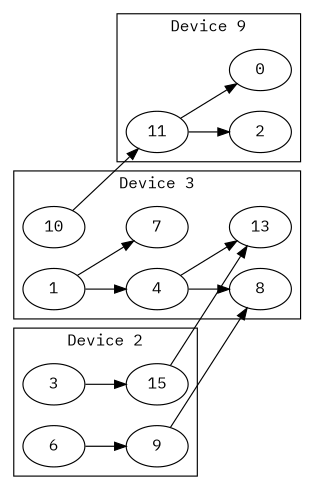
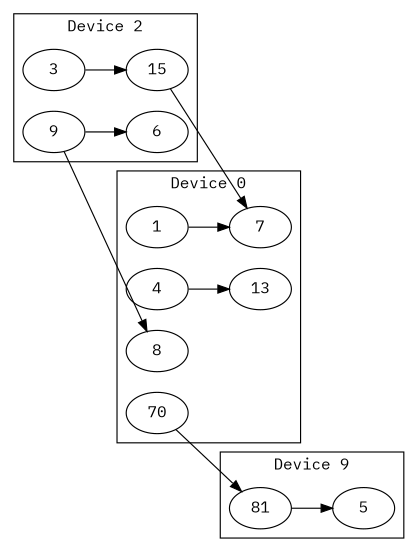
node "0": label "0" -> "5"
node "11": label "11" -> "81"
node "2": removed
cluster "Device 3": label "Device 3" -> "Device 0"
node "10": label "10" -> "70"
edge "1" -> "4": removed
edge "4" -> "8": removed
edge "15" -> "13": now "15" -> "7"
edge "6" -> "9": reversed
